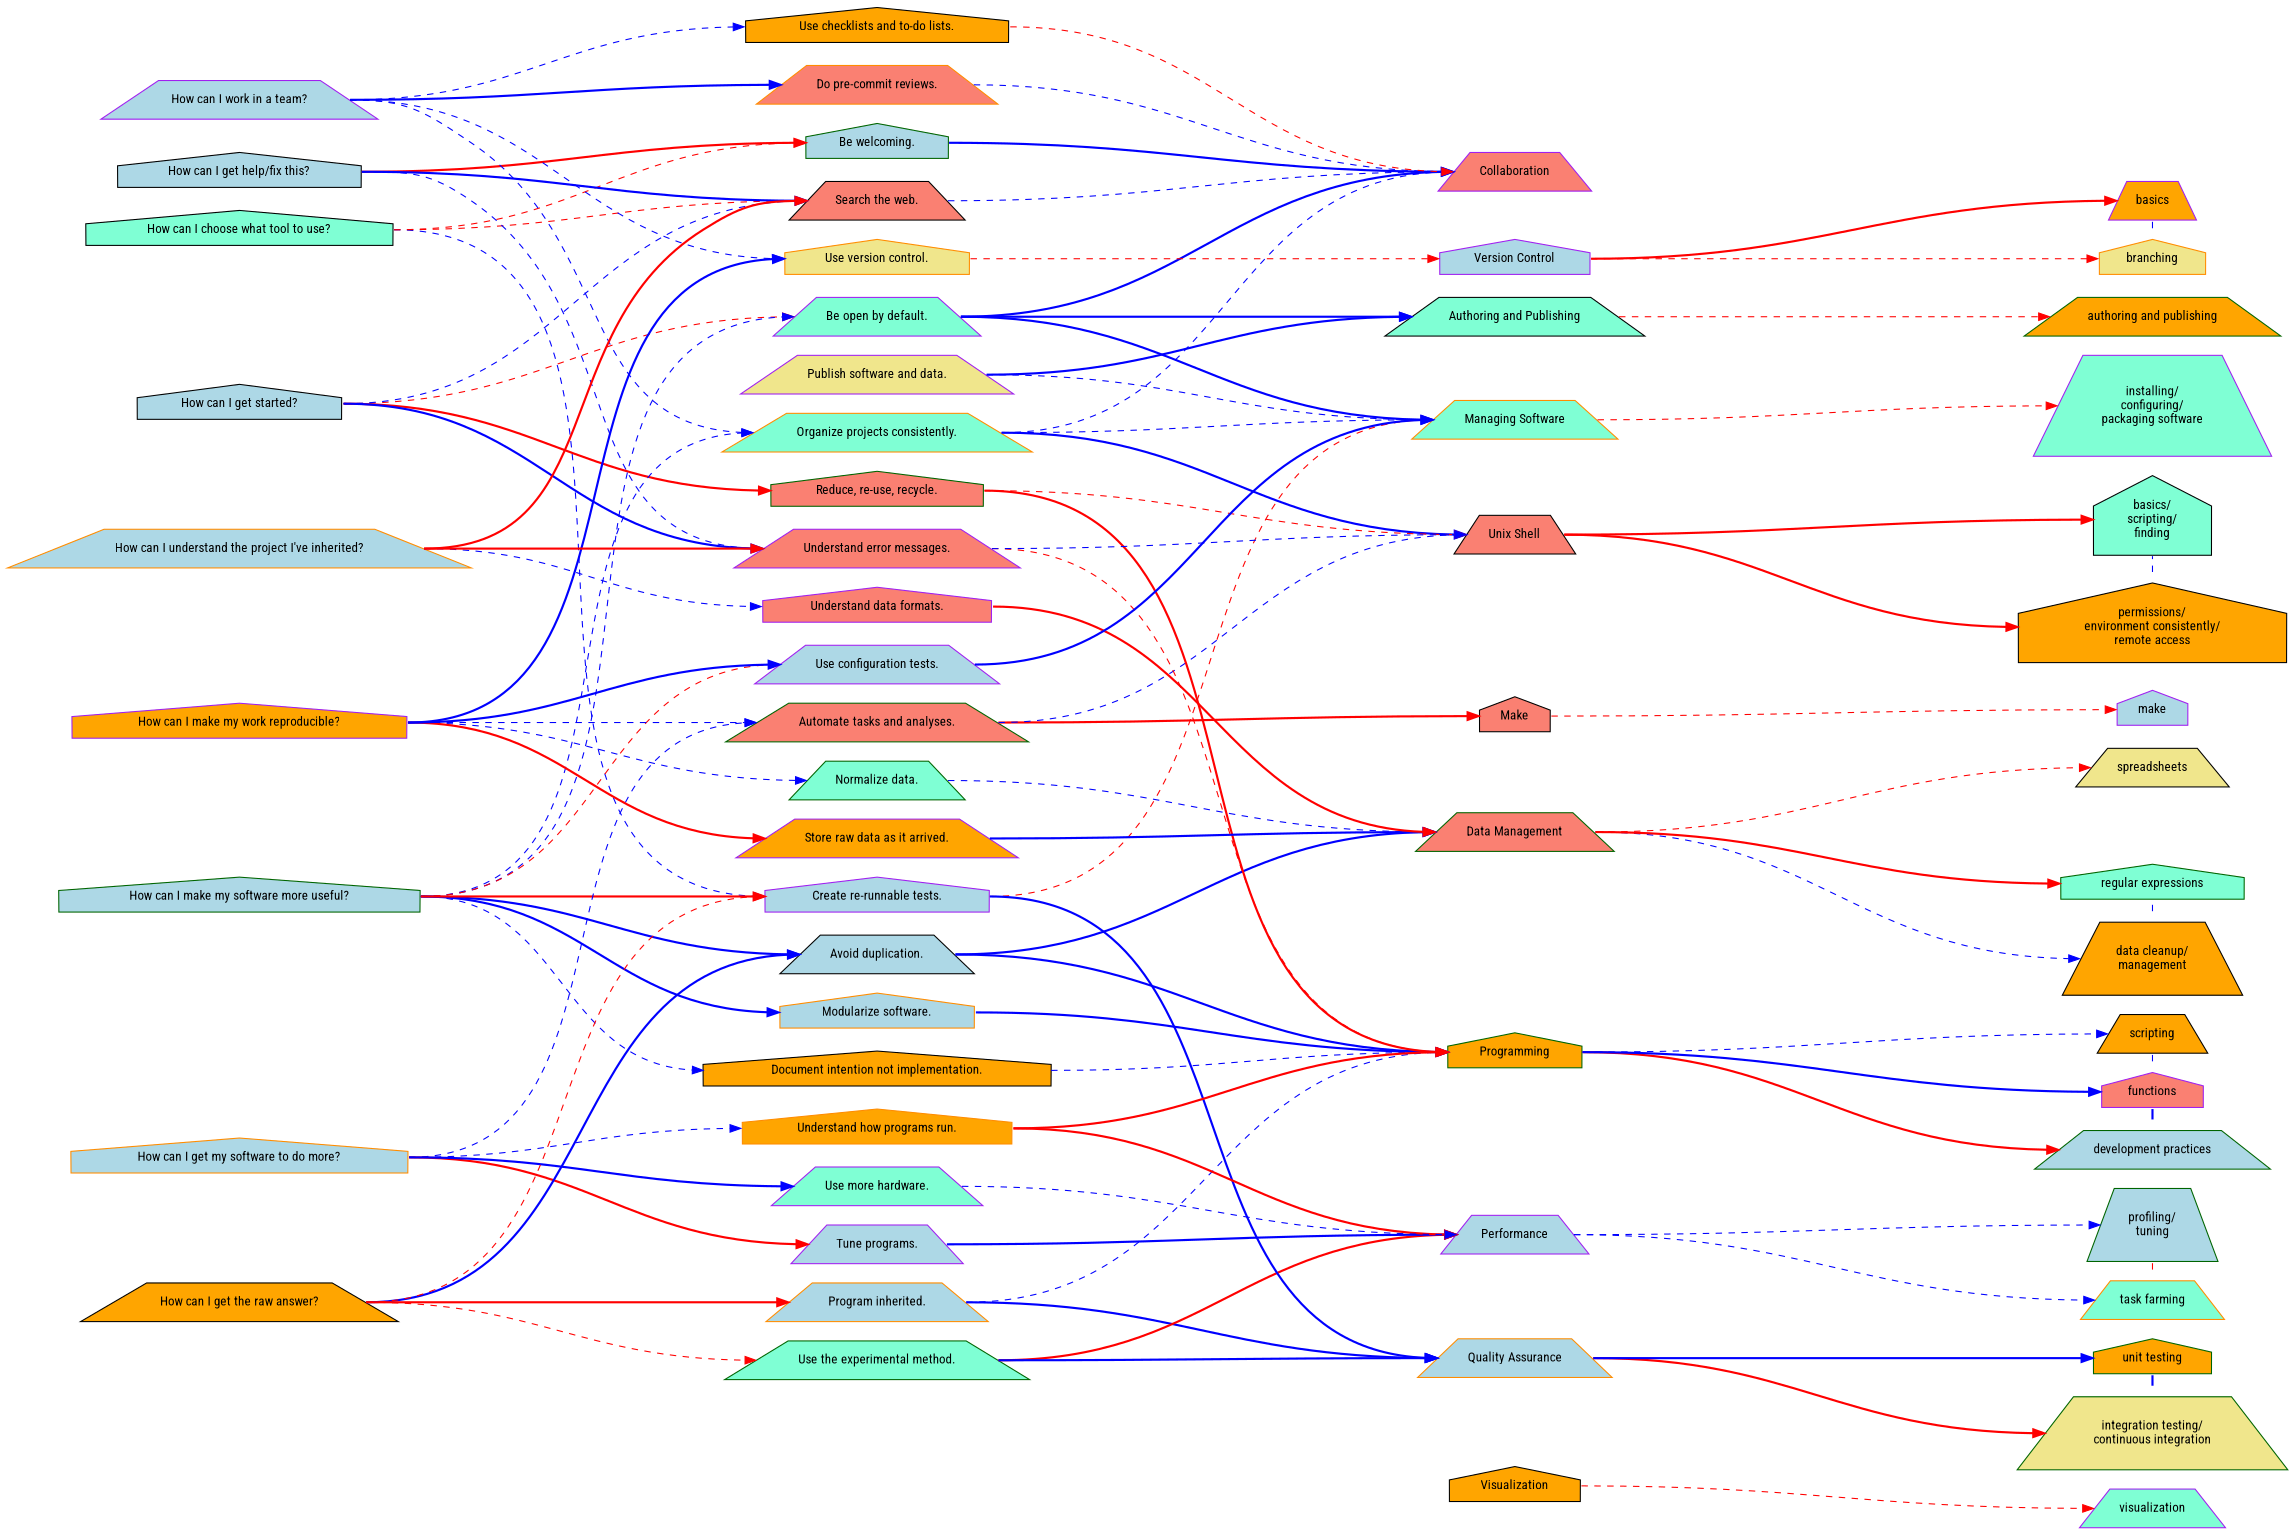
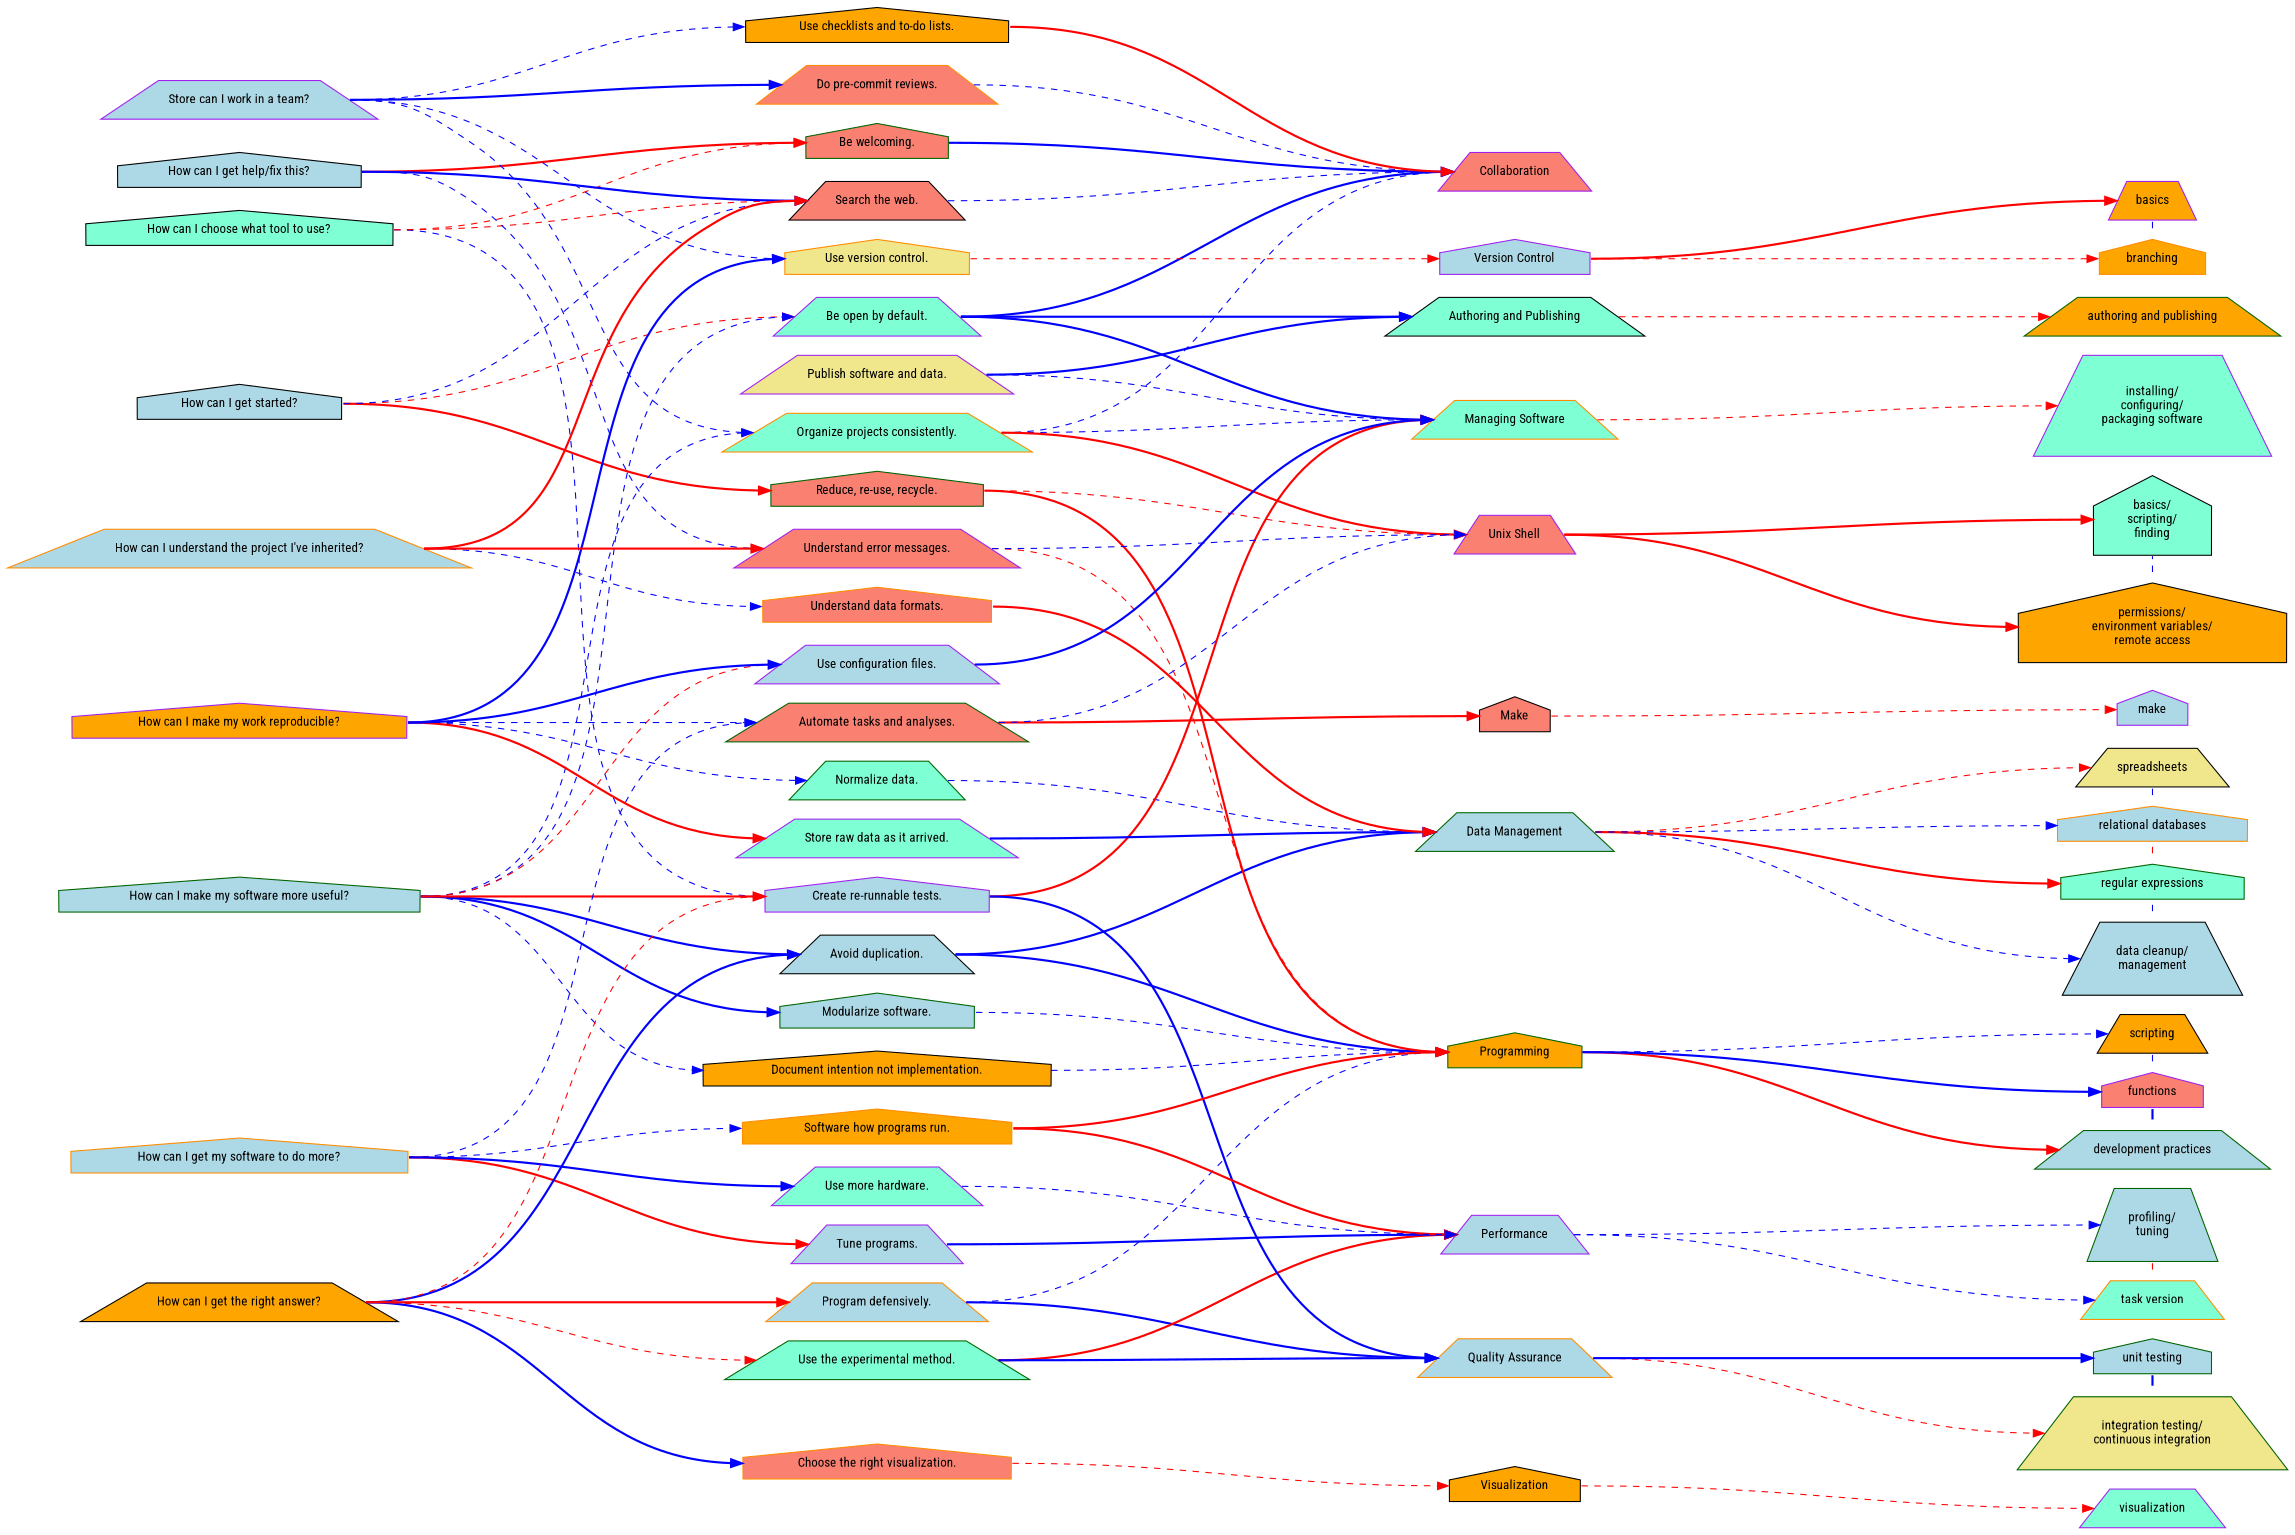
edge "Use checklists and to-do lists." -> "Collaboration": style dashed -> bold
node "How can I work in a team?": label "How can I work in a team?" -> "Store can I work in a team?"
node "Be welcoming.": fillcolor lightblue -> salmon
node "branching": fillcolor khaki -> orange
edge "How can I get started?" -> "Understand error messages.": removed
edge "Organize projects consistently." -> "Unix Shell": color blue -> red
node "Unix Shell": color black -> purple
node "Understand data formats.": color purple -> darkorange
node "permissions/ environment consistently/ remote access": label "permissions/ environment consistently/ remote access" -> "permissions/ environment variables/ remote access"
edge "Create re-runnable tests." -> "Managing Software": style dashed -> bold
node "Use configuration tests.": label "Use configuration tests." -> "Use configuration files."
node "relational databases": added
node "Data Management": fillcolor salmon -> lightblue
node "Store raw data as it arrived.": fillcolor orange -> aquamarine
node "data cleanup/ management": fillcolor orange -> lightblue
node "Modularize software.": color darkorange -> darkgreen
edge "Modularize software." -> "Programming": style bold -> dashed
node "Understand how programs run.": label "Understand how programs run." -> "Software how programs run."
node "task farming": label "task farming" -> "task version"
node "How can I get the raw answer?": label "How can I get the raw answer?" -> "How can I get the right answer?"
node "Program inherited.": label "Program inherited." -> "Program defensively."
node "unit testing": fillcolor orange -> lightblue
edge "Quality Assurance" -> "integration testing/ continuous integration": style bold -> dashed
node "Choose the right visualization.": added
